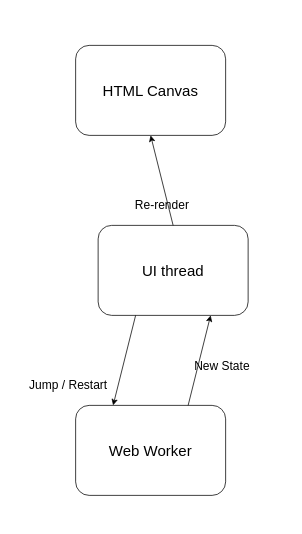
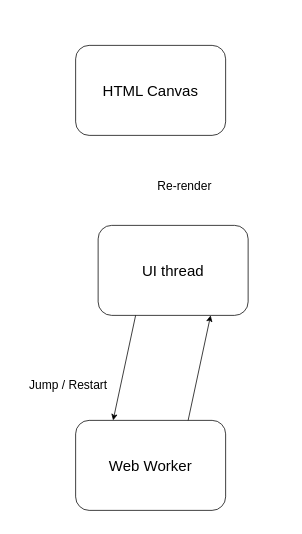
edge "UI thread" -> "HTML Canvas": removed
node "Re-render": moved (162, 203) -> (184, 184)
node "New State": removed
node "Web Worker": moved (150, 450) -> (150, 465)
